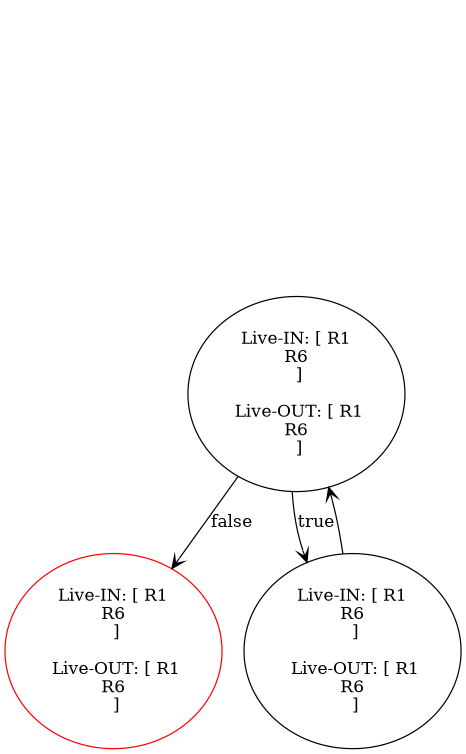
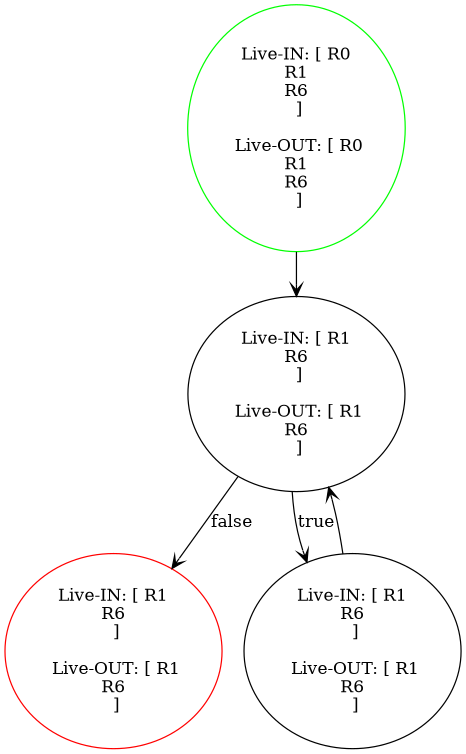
node "Live-IN: [ R0 R1 R6 ] Live-OUT: [ R0 R1 R6 ]": added
